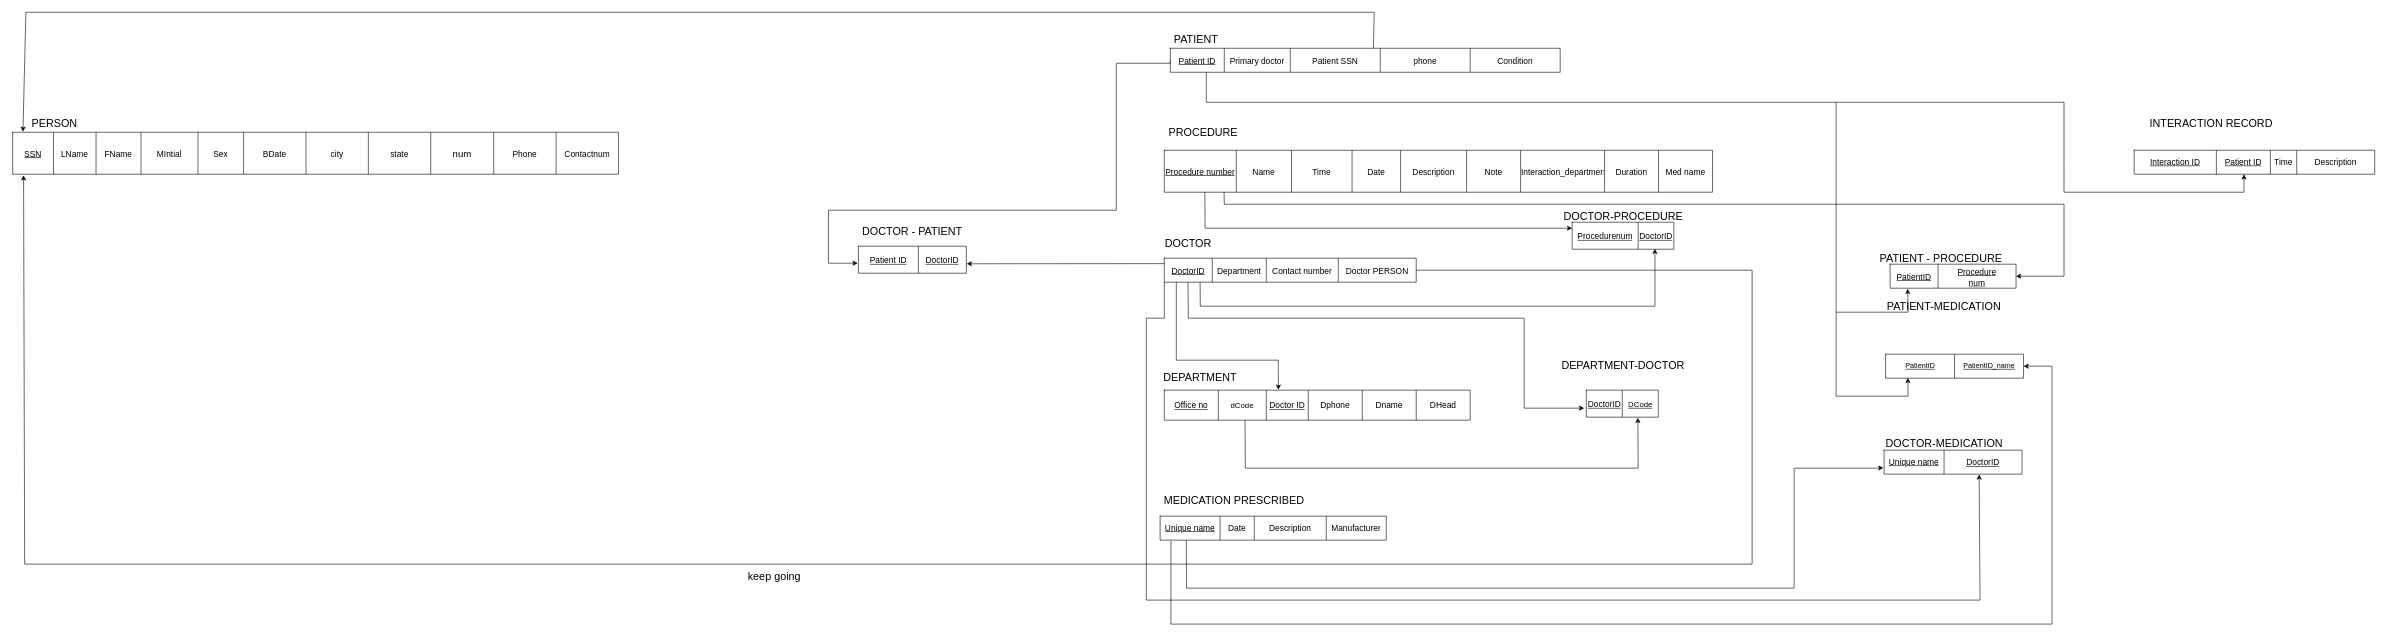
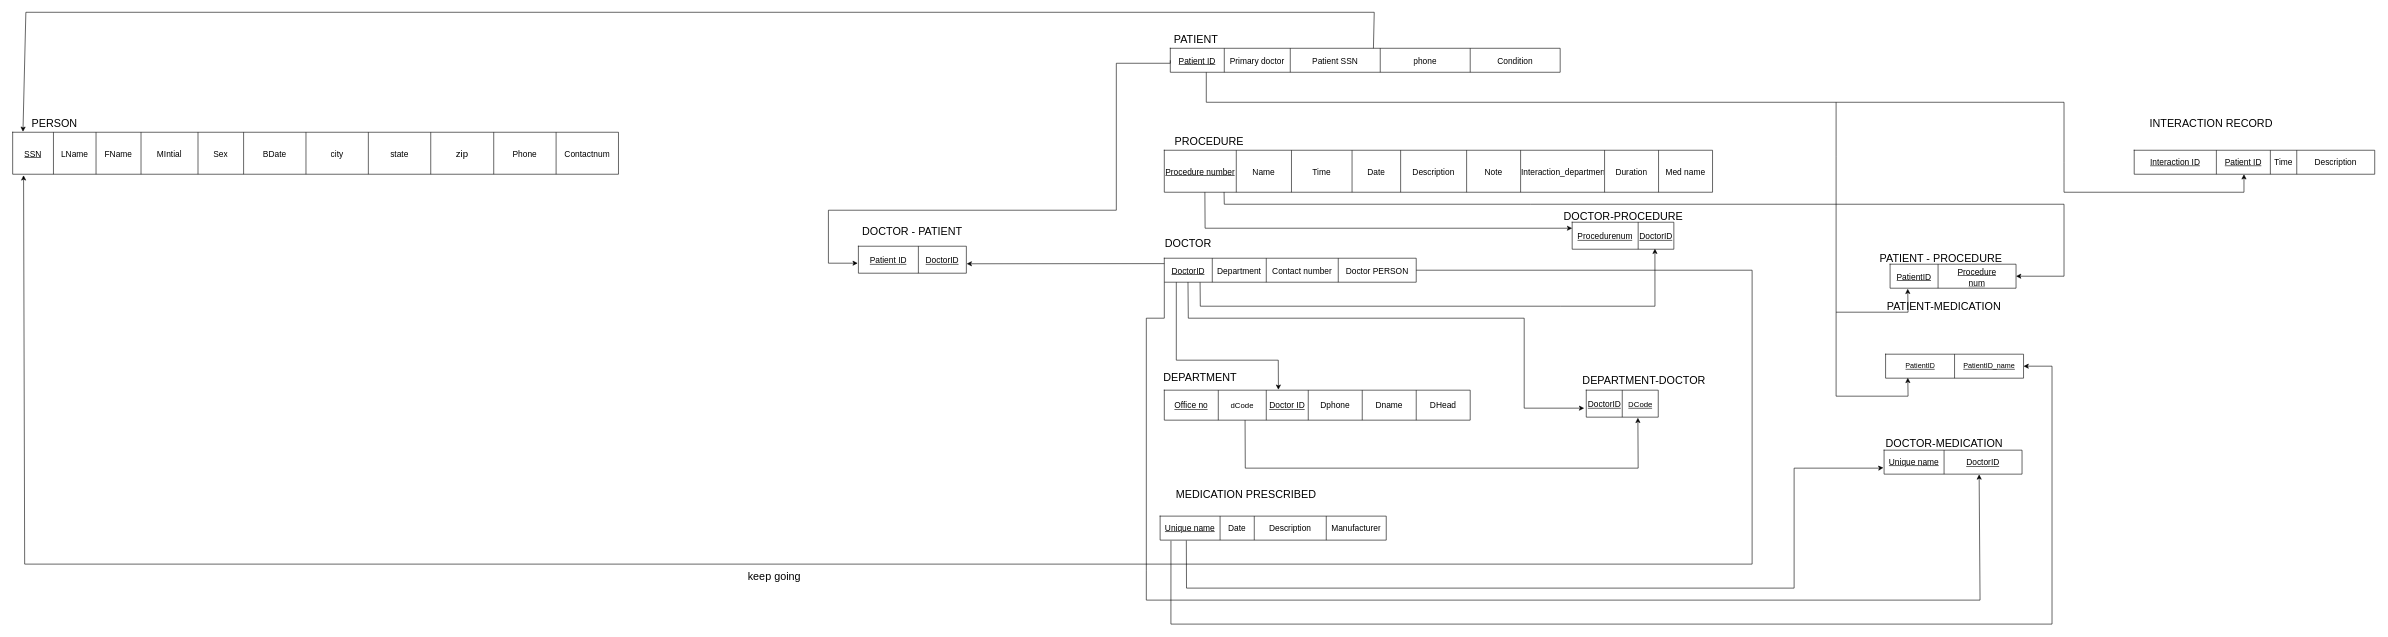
node "PROCEDURE": moved (1203, 132) -> (1209, 141)
node "num": label "num" -> "zip"
node "DEPARTMENT-DOCTOR": moved (1623, 366) -> (1644, 381)
node "MEDICATION PRESCRIBED": moved (1234, 501) -> (1246, 495)
